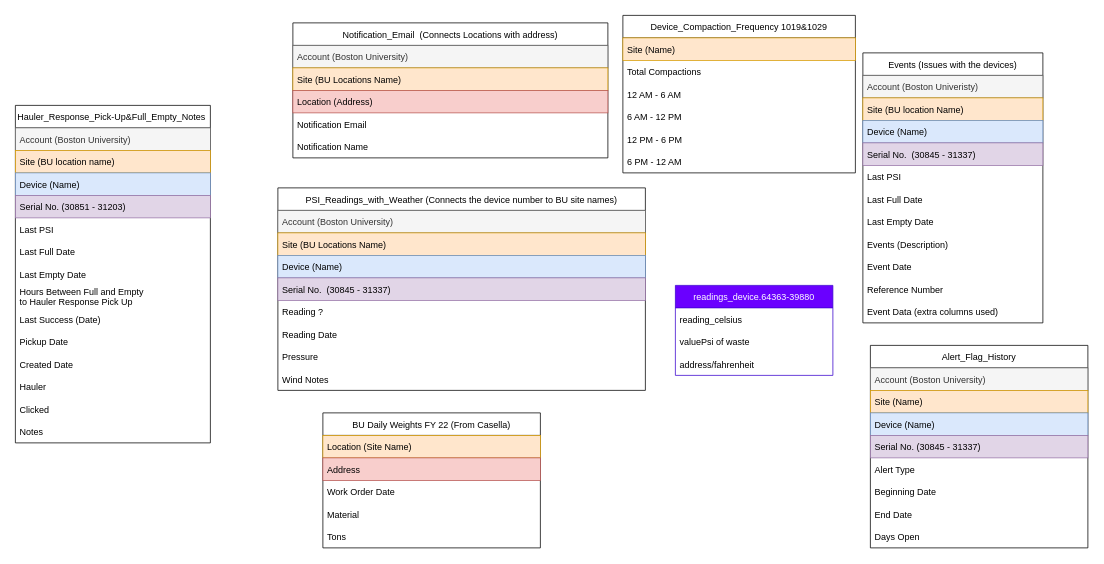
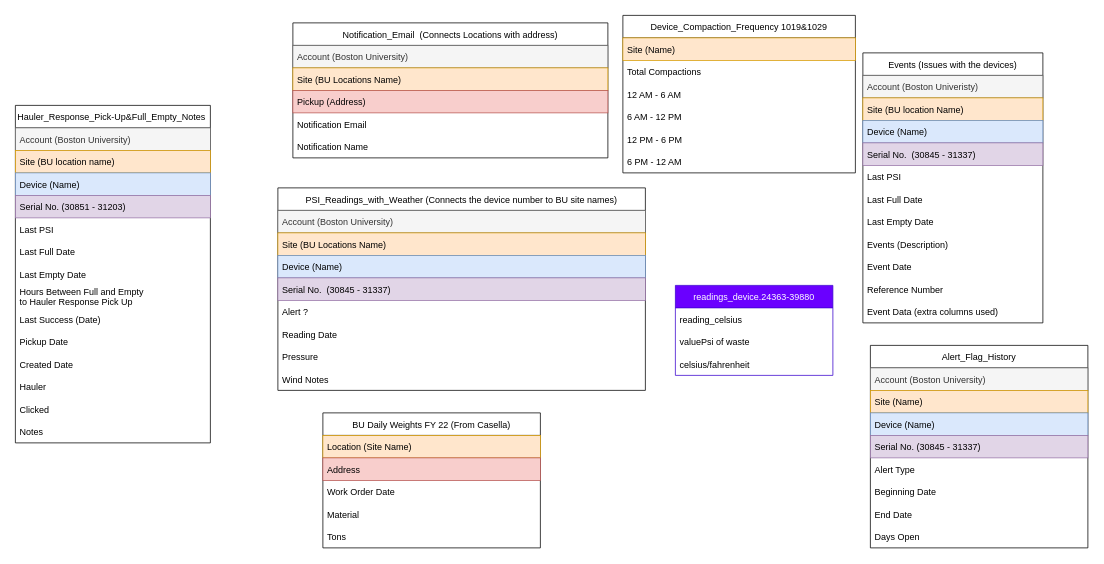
node "Location (Address)": label "Location (Address)" -> "Pickup (Address)"
node "readings_device.64363-39880": label "readings_device.64363-39880" -> "readings_device.24363-39880"
node "Reading ?": label "Reading ?" -> "Alert ?"
node "address/fahrenheit": label "address/fahrenheit" -> "celsius/fahrenheit"
